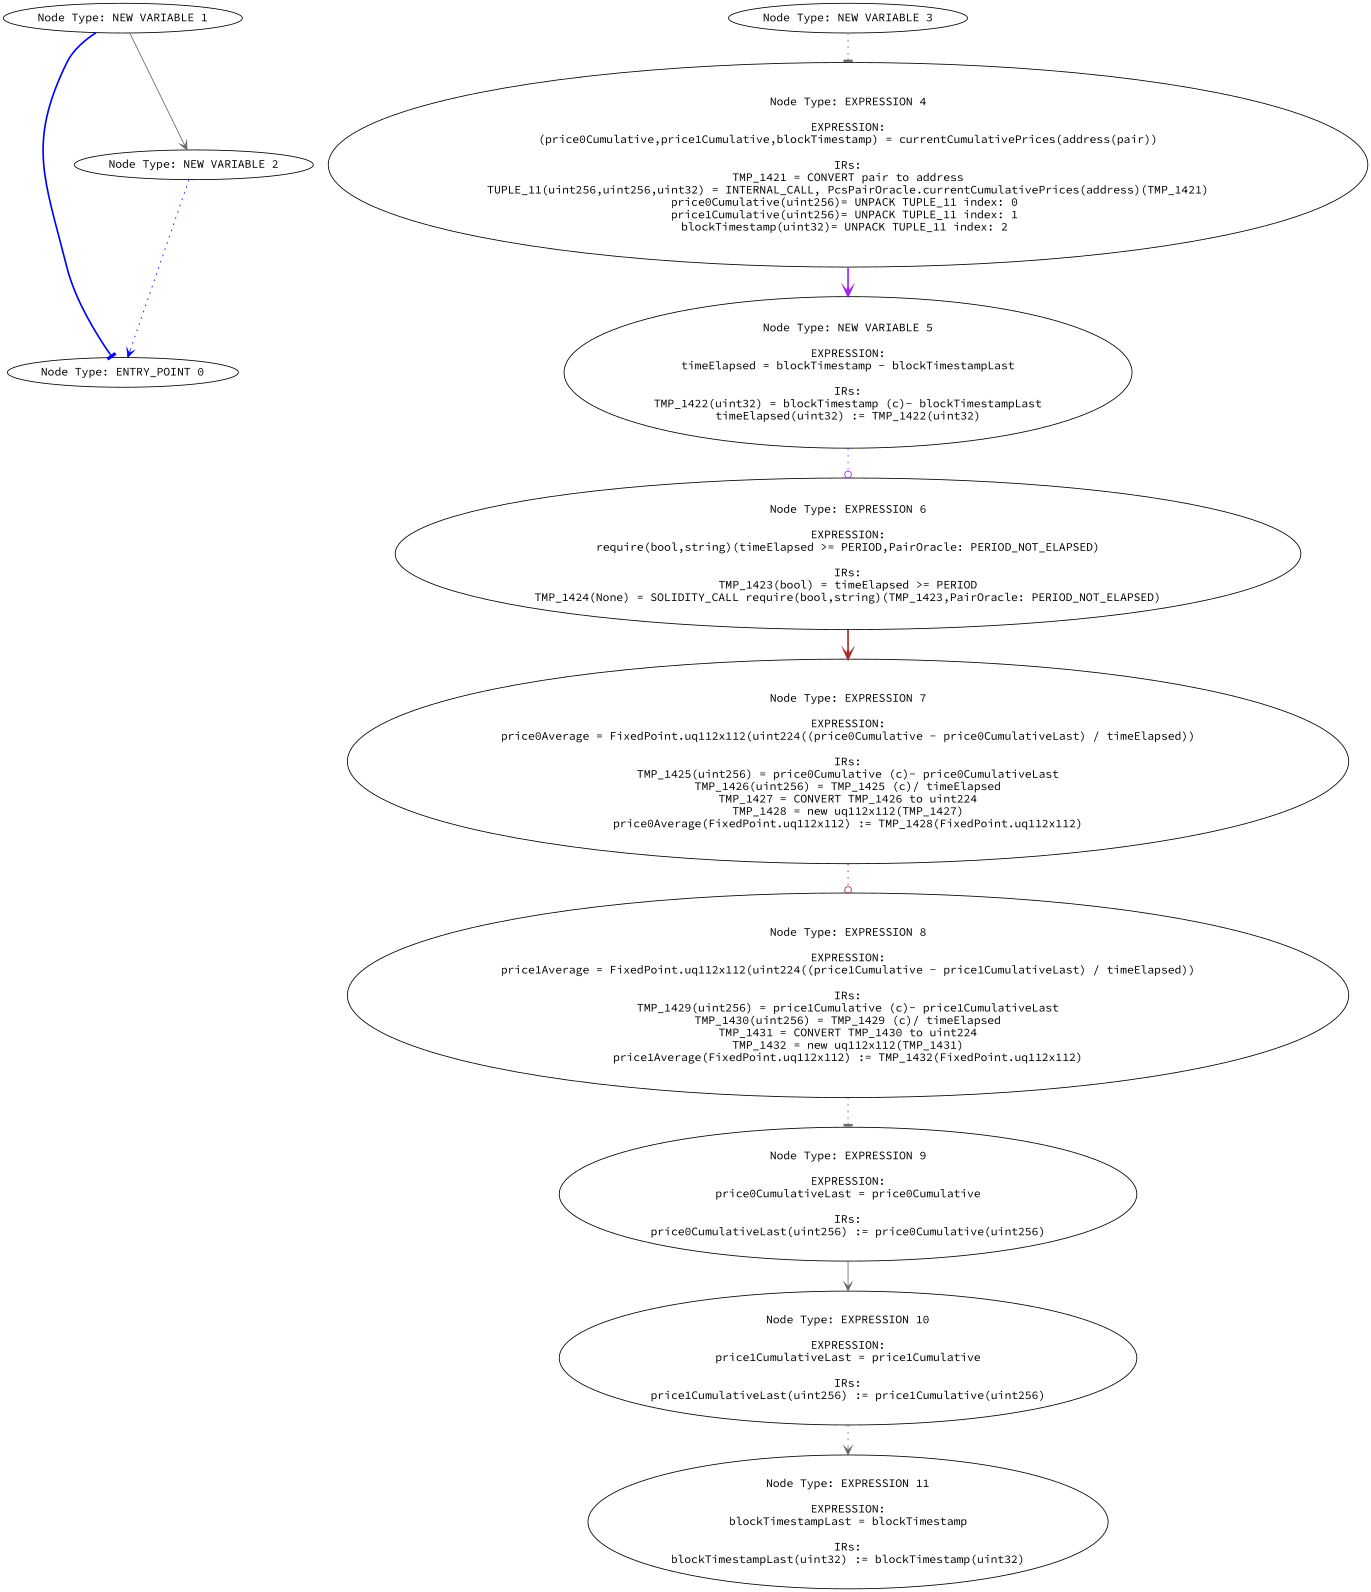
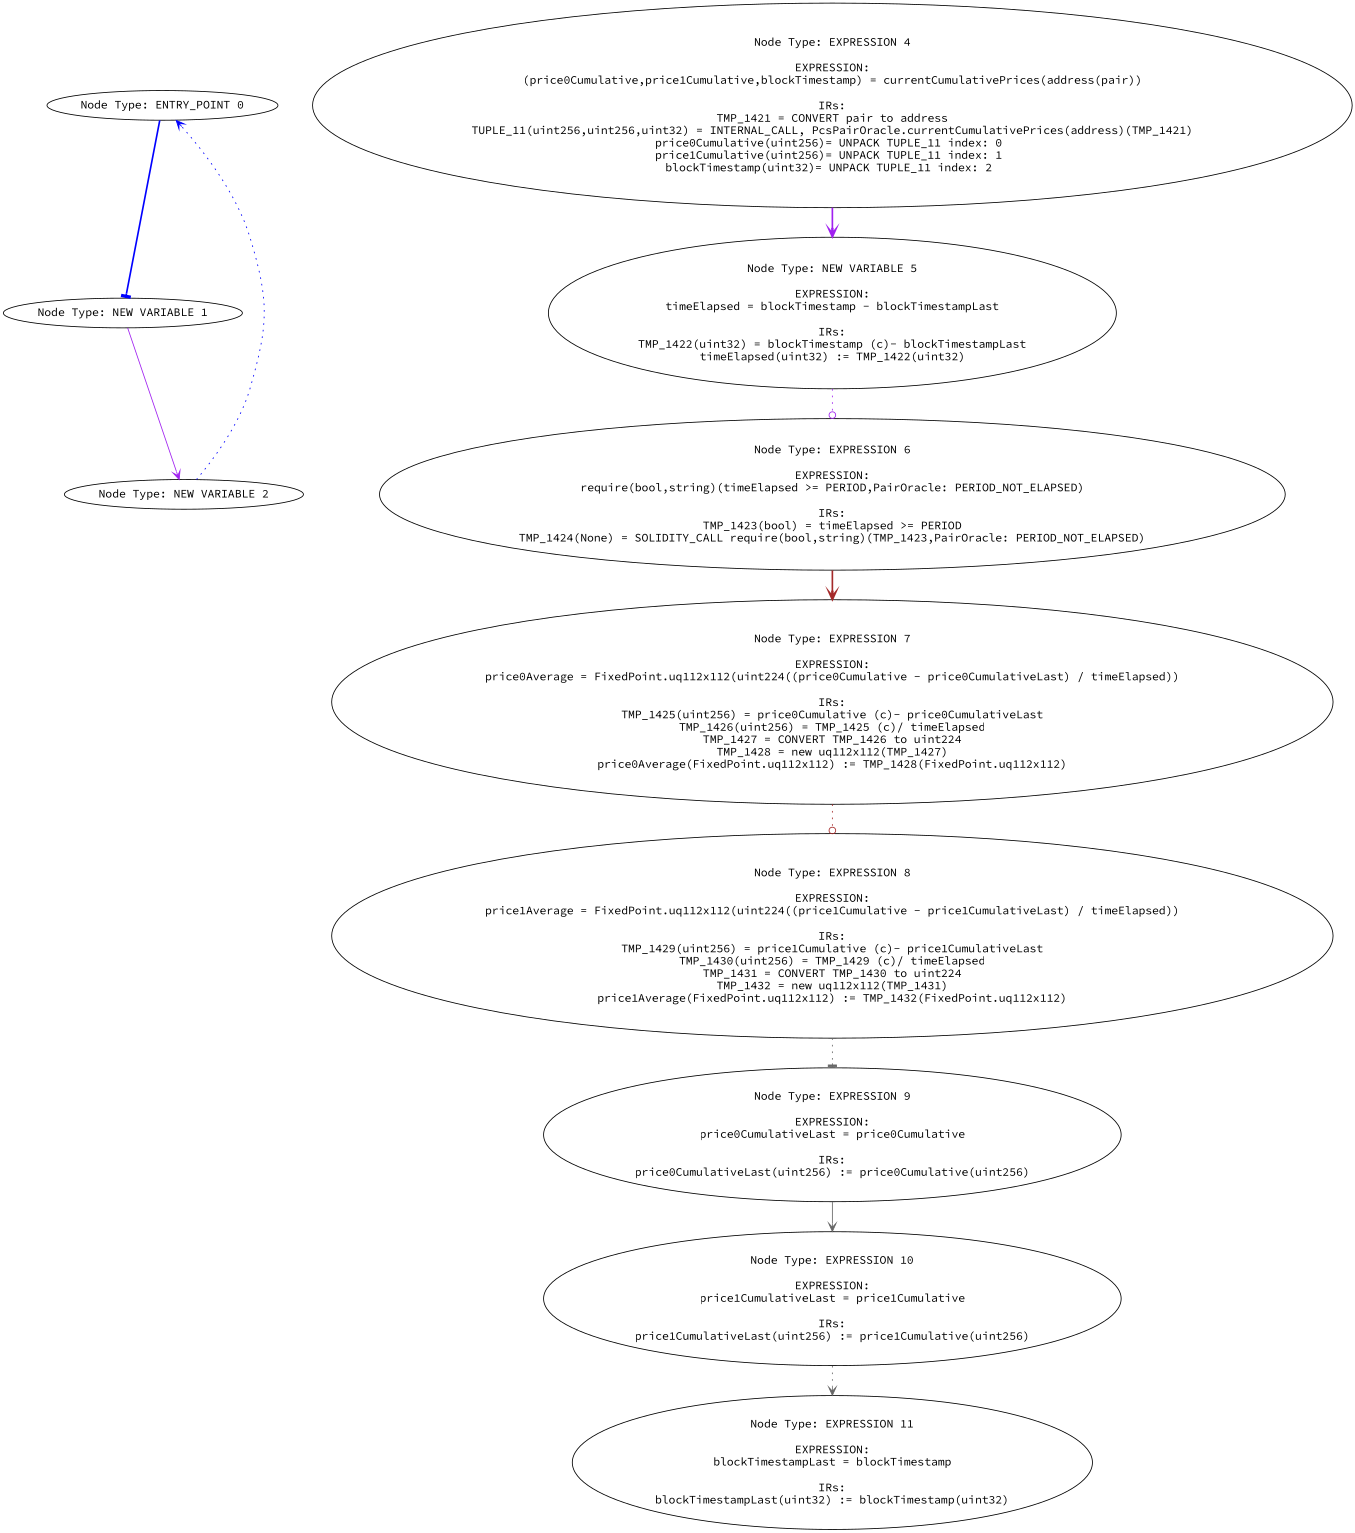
node "Node Type: NEW VARIABLE 3": removed
edge "Node Type: NEW VARIABLE 1" -> "Node Type: NEW VARIABLE 2": color gray40 -> purple
edge "Node Type: NEW VARIABLE 1" -> "Node Type: ENTRY_POINT 0": reversed
